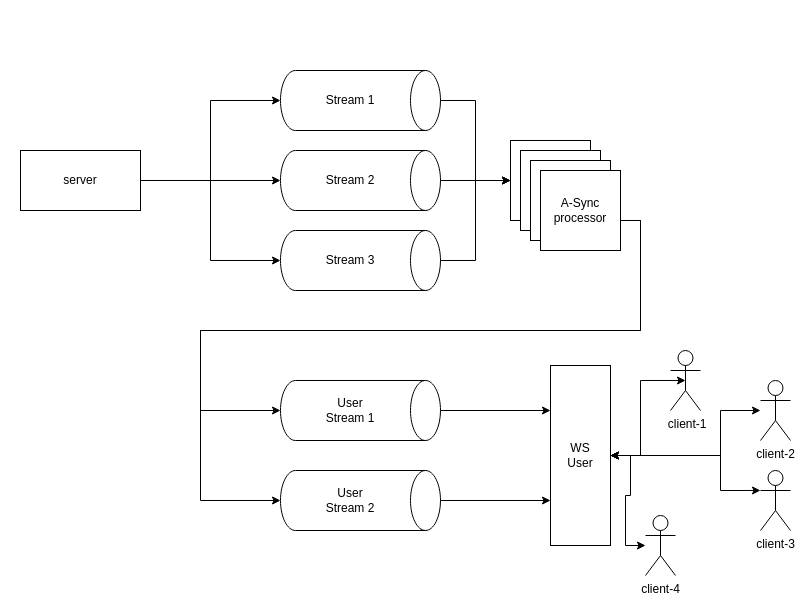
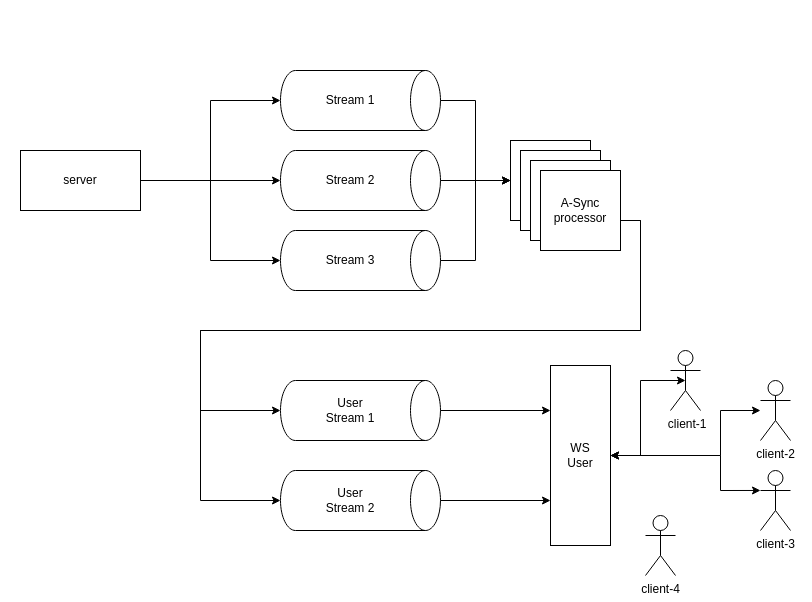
edge "WS User" -- "client-4": removed
